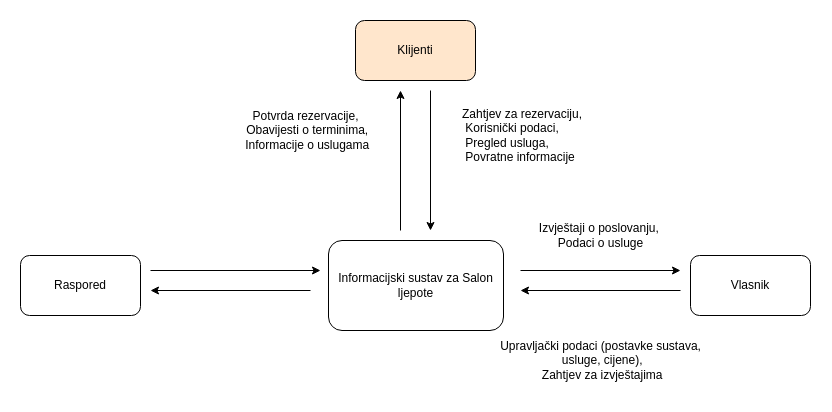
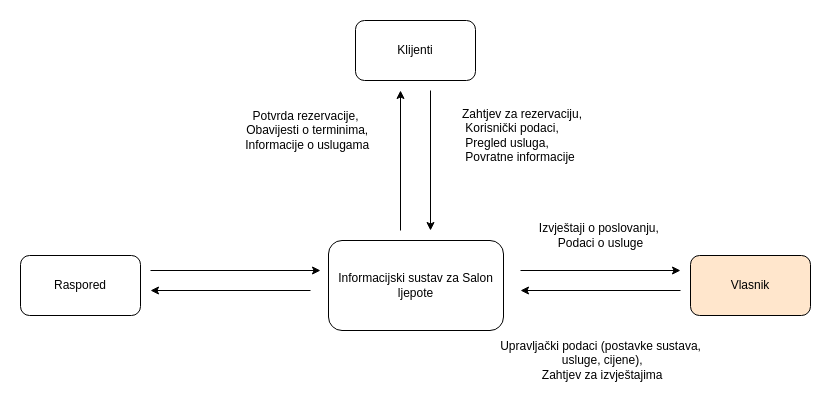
node "Klijenti": fillcolor #ffe6cc -> #ffffff
node "Vlasnik": fillcolor #ffffff -> #ffe6cc
